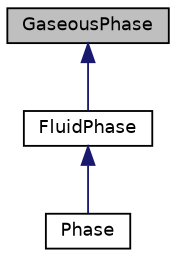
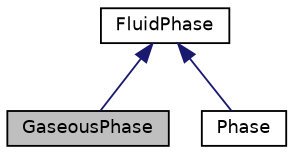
edge "FluidPhase" -> "GaseousPhase": reversed
